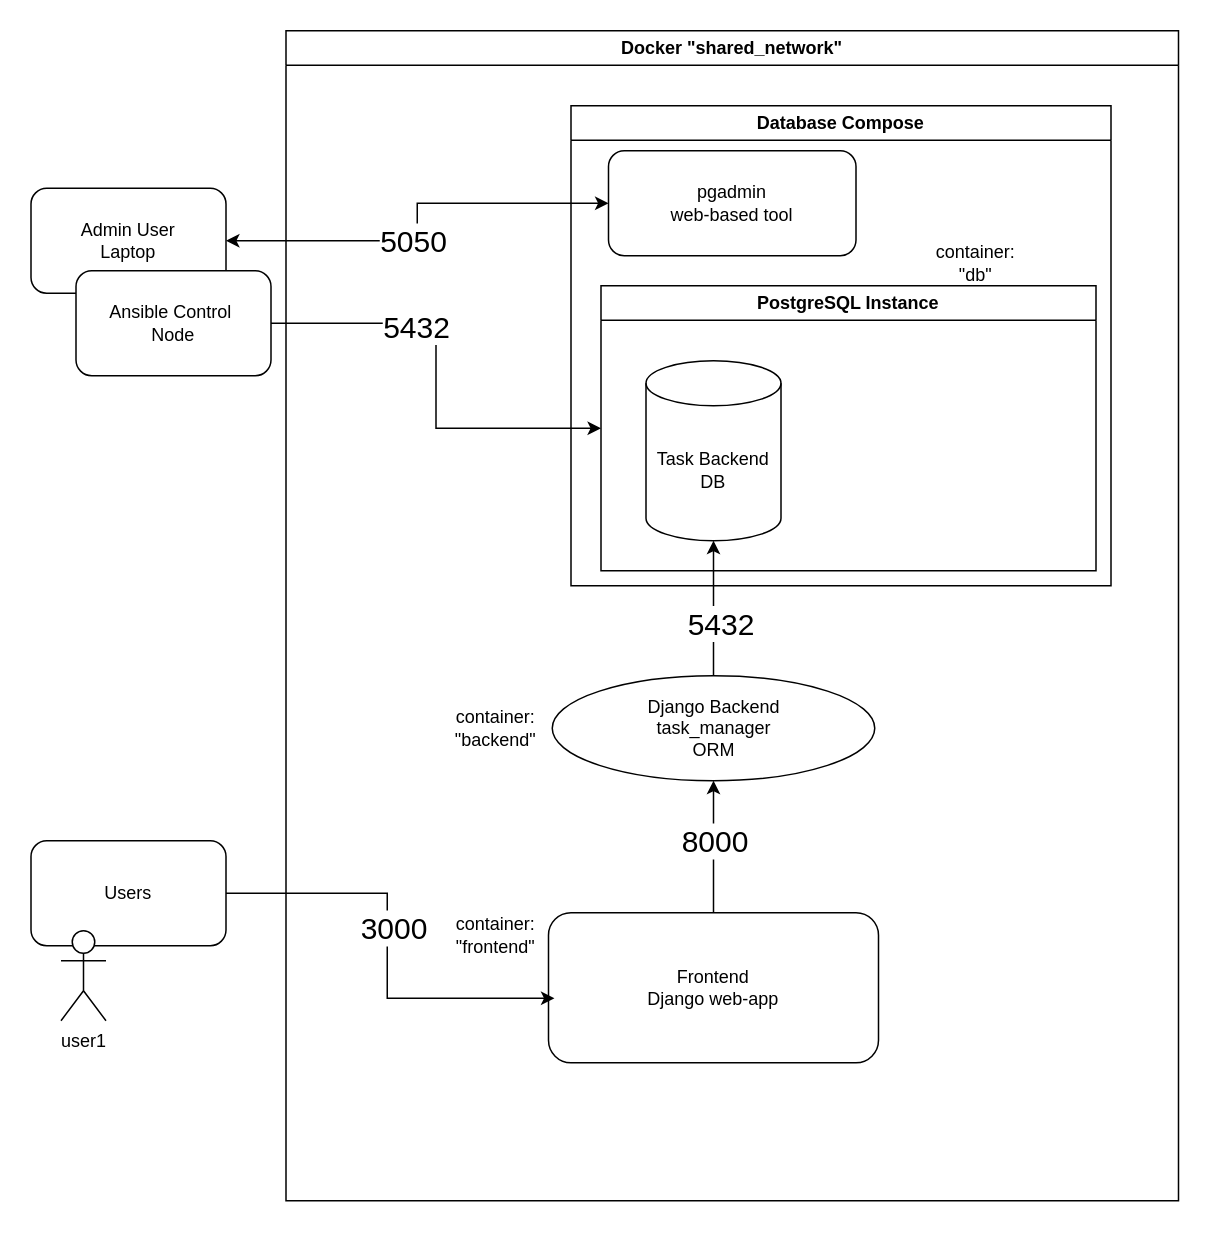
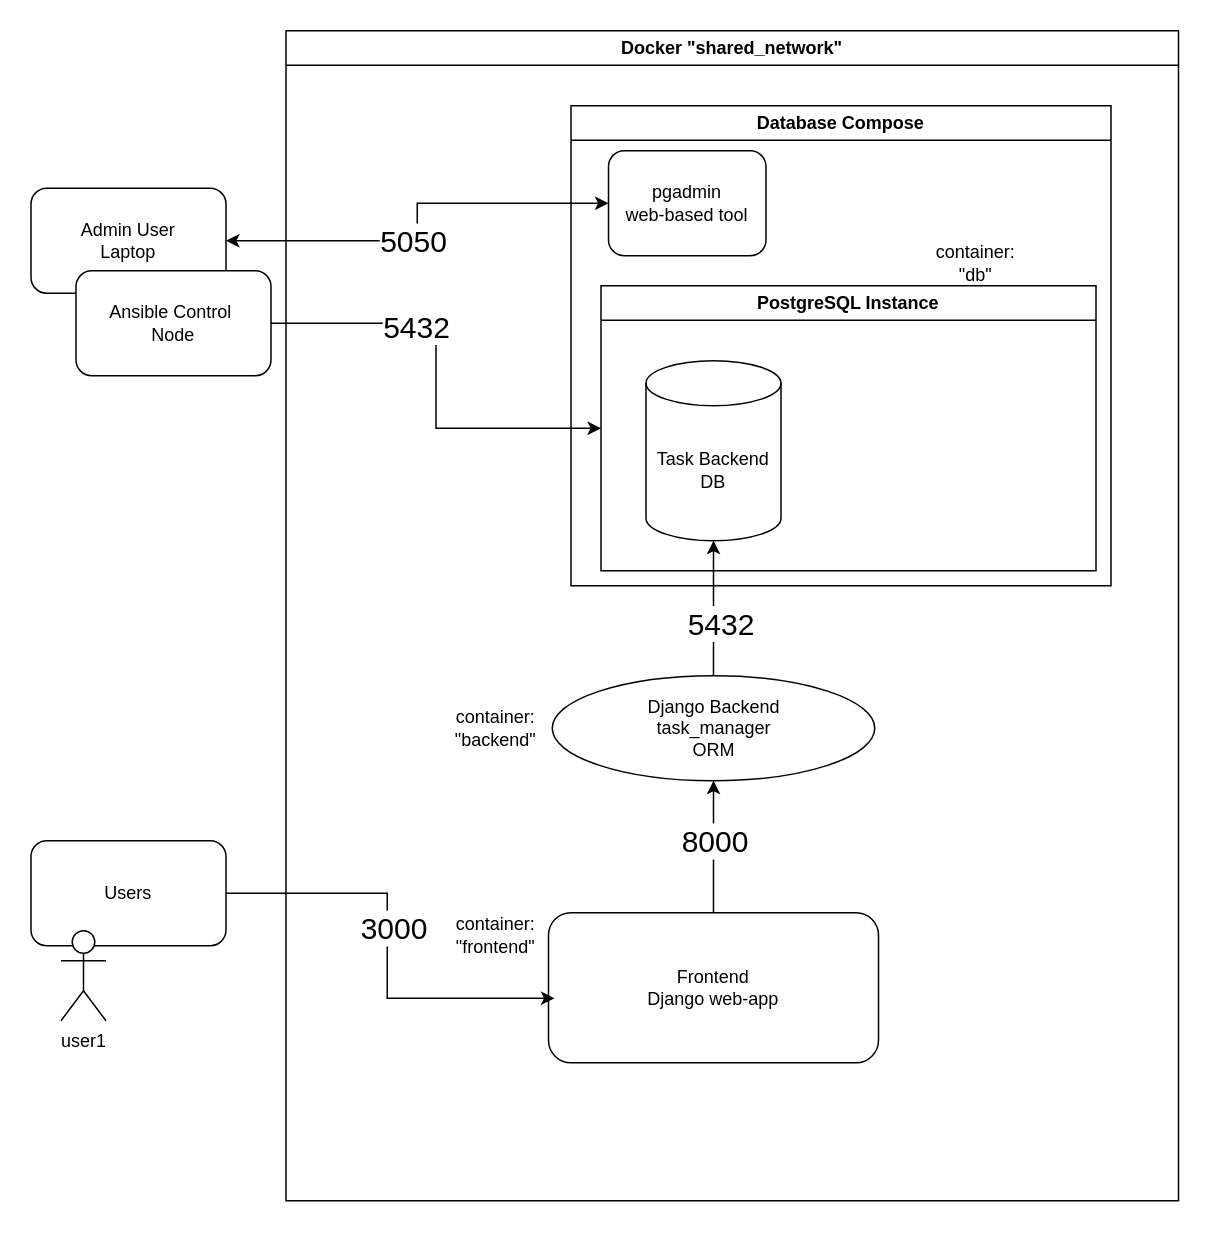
node "pgadmin web-based tool": size 248x105 -> 158x105
